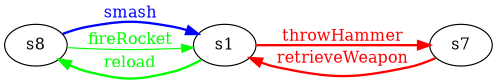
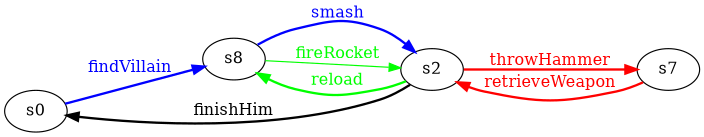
node "s1": label "s1" -> "s2"
node "s0": added
